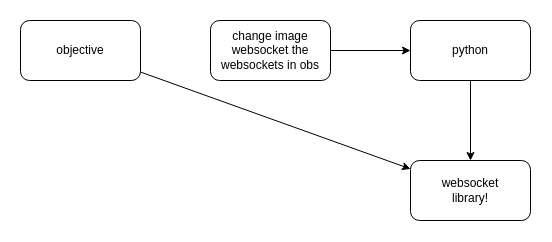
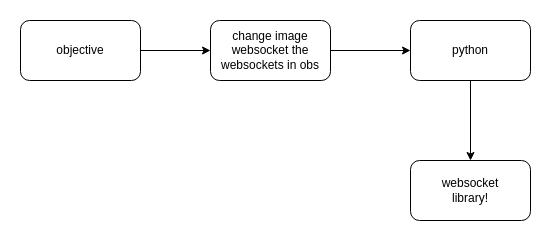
edge "objective" -> "websocket library!": now "objective" -> "change image websocket the websockets in obs"
